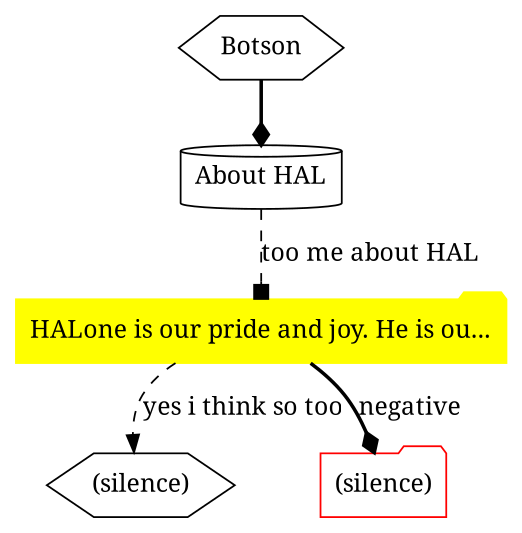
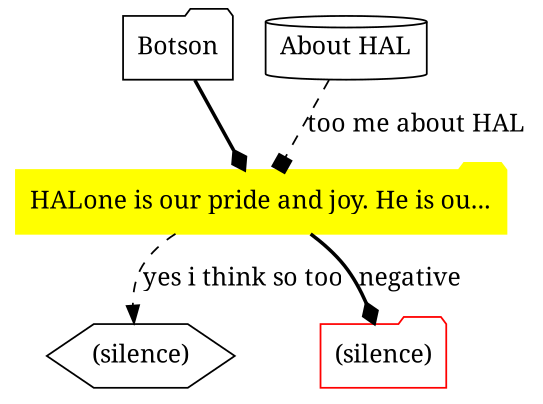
node "Botson": shape hexagon -> folder
edge "Botson" -> "About HAL": now "Botson" -> "HALone is our pride and joy. He is ou..."
